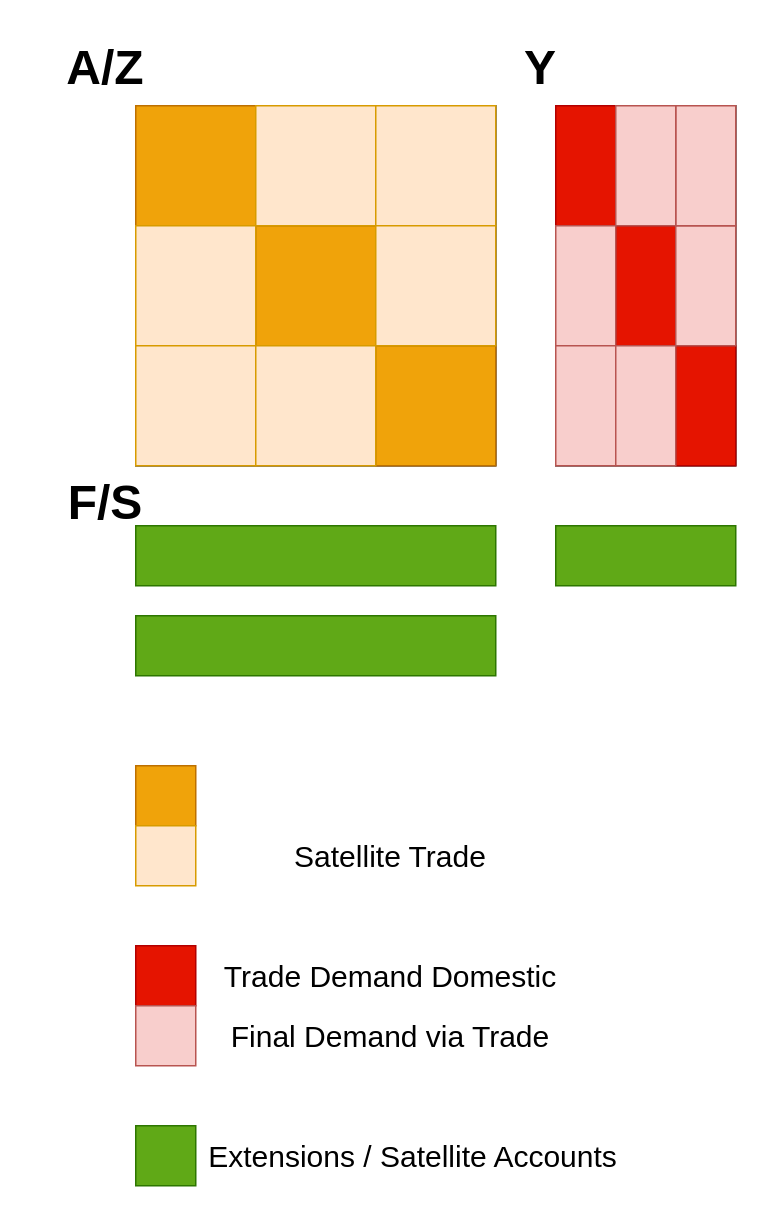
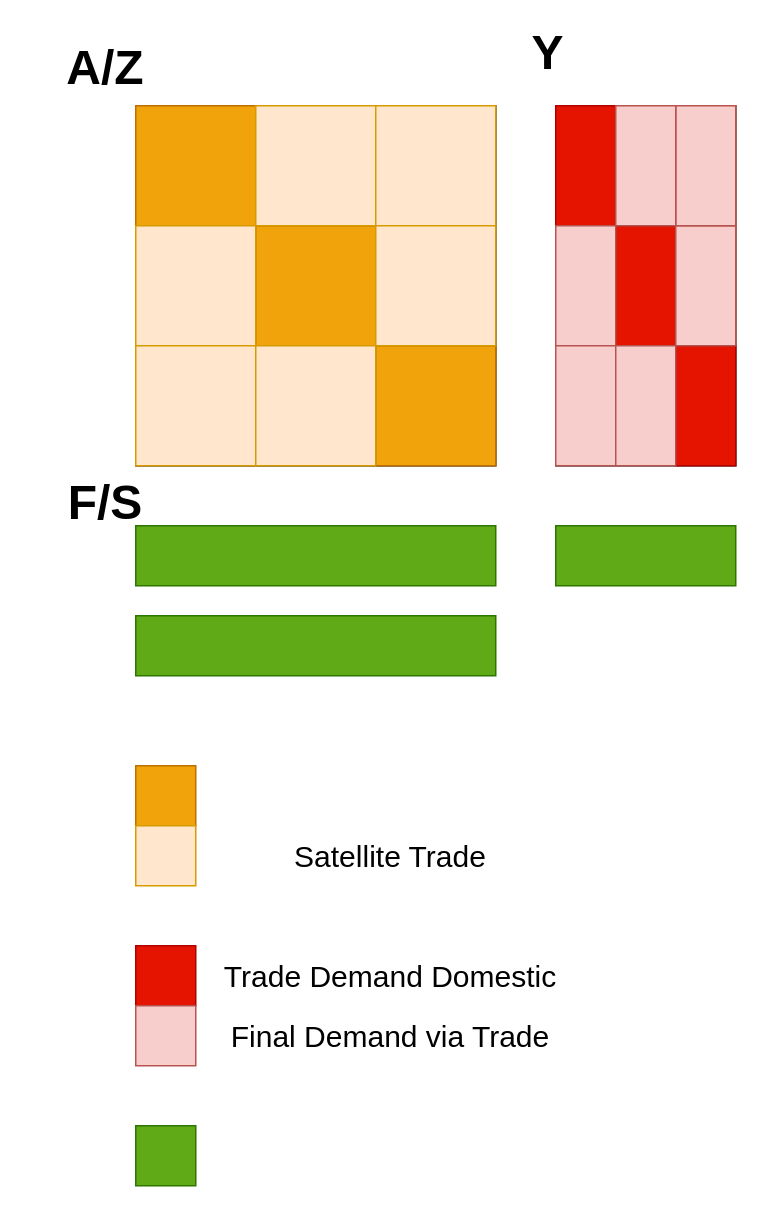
node "Y": moved (541, 68) -> (548, 53)
node "Extensions / Satellite Accounts": removed
